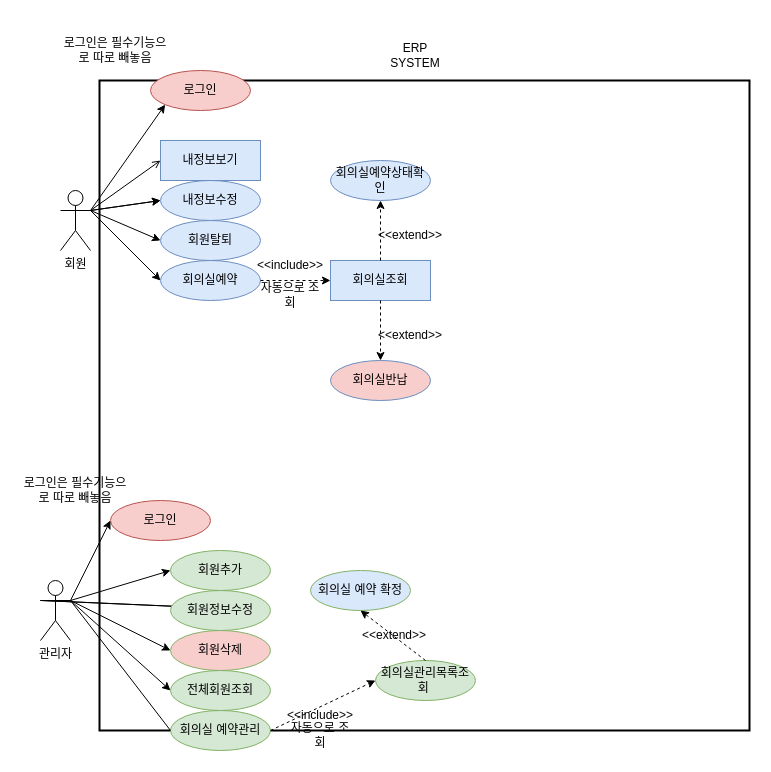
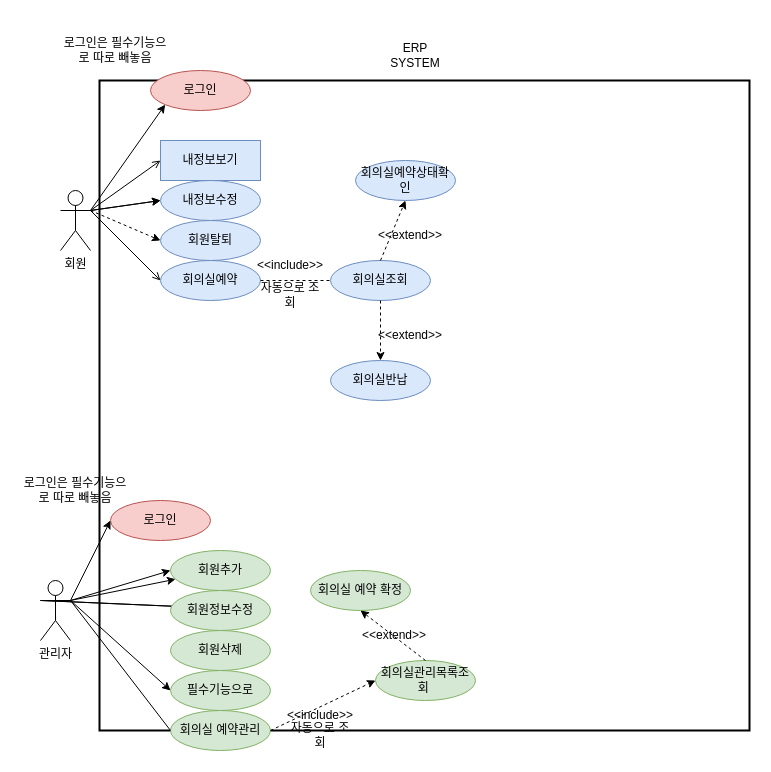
node "회의실예약상태확인": moved (381, 181) -> (406, 181)
edge "회원" -> "회원탈퇴": style solid -> dashed
edge "회원" -> "회의실예약": arrowhead classic -> open
edge "회의실예약" -> "회의실조회": arrowhead classic -> none
node "회의실조회": shape rectangle -> ellipse
node "회의실반납": fillcolor #f8cecc -> #dae8fc
node "회의실 예약 확정": fillcolor #dae8fc -> #d5e8d4
edge "관리자" -> "회원삭제": now "관리자" -> "회원추가"
node "회원삭제": fillcolor #f8cecc -> #d5e8d4
node "전체회원조회": label "전체회원조회" -> "필수기능으로"
